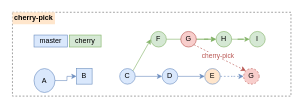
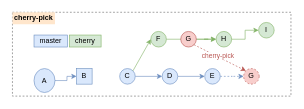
node "I": moved (258, 39) -> (267, 30)
node "E": fillcolor #ffe6cc -> #dae8fc
